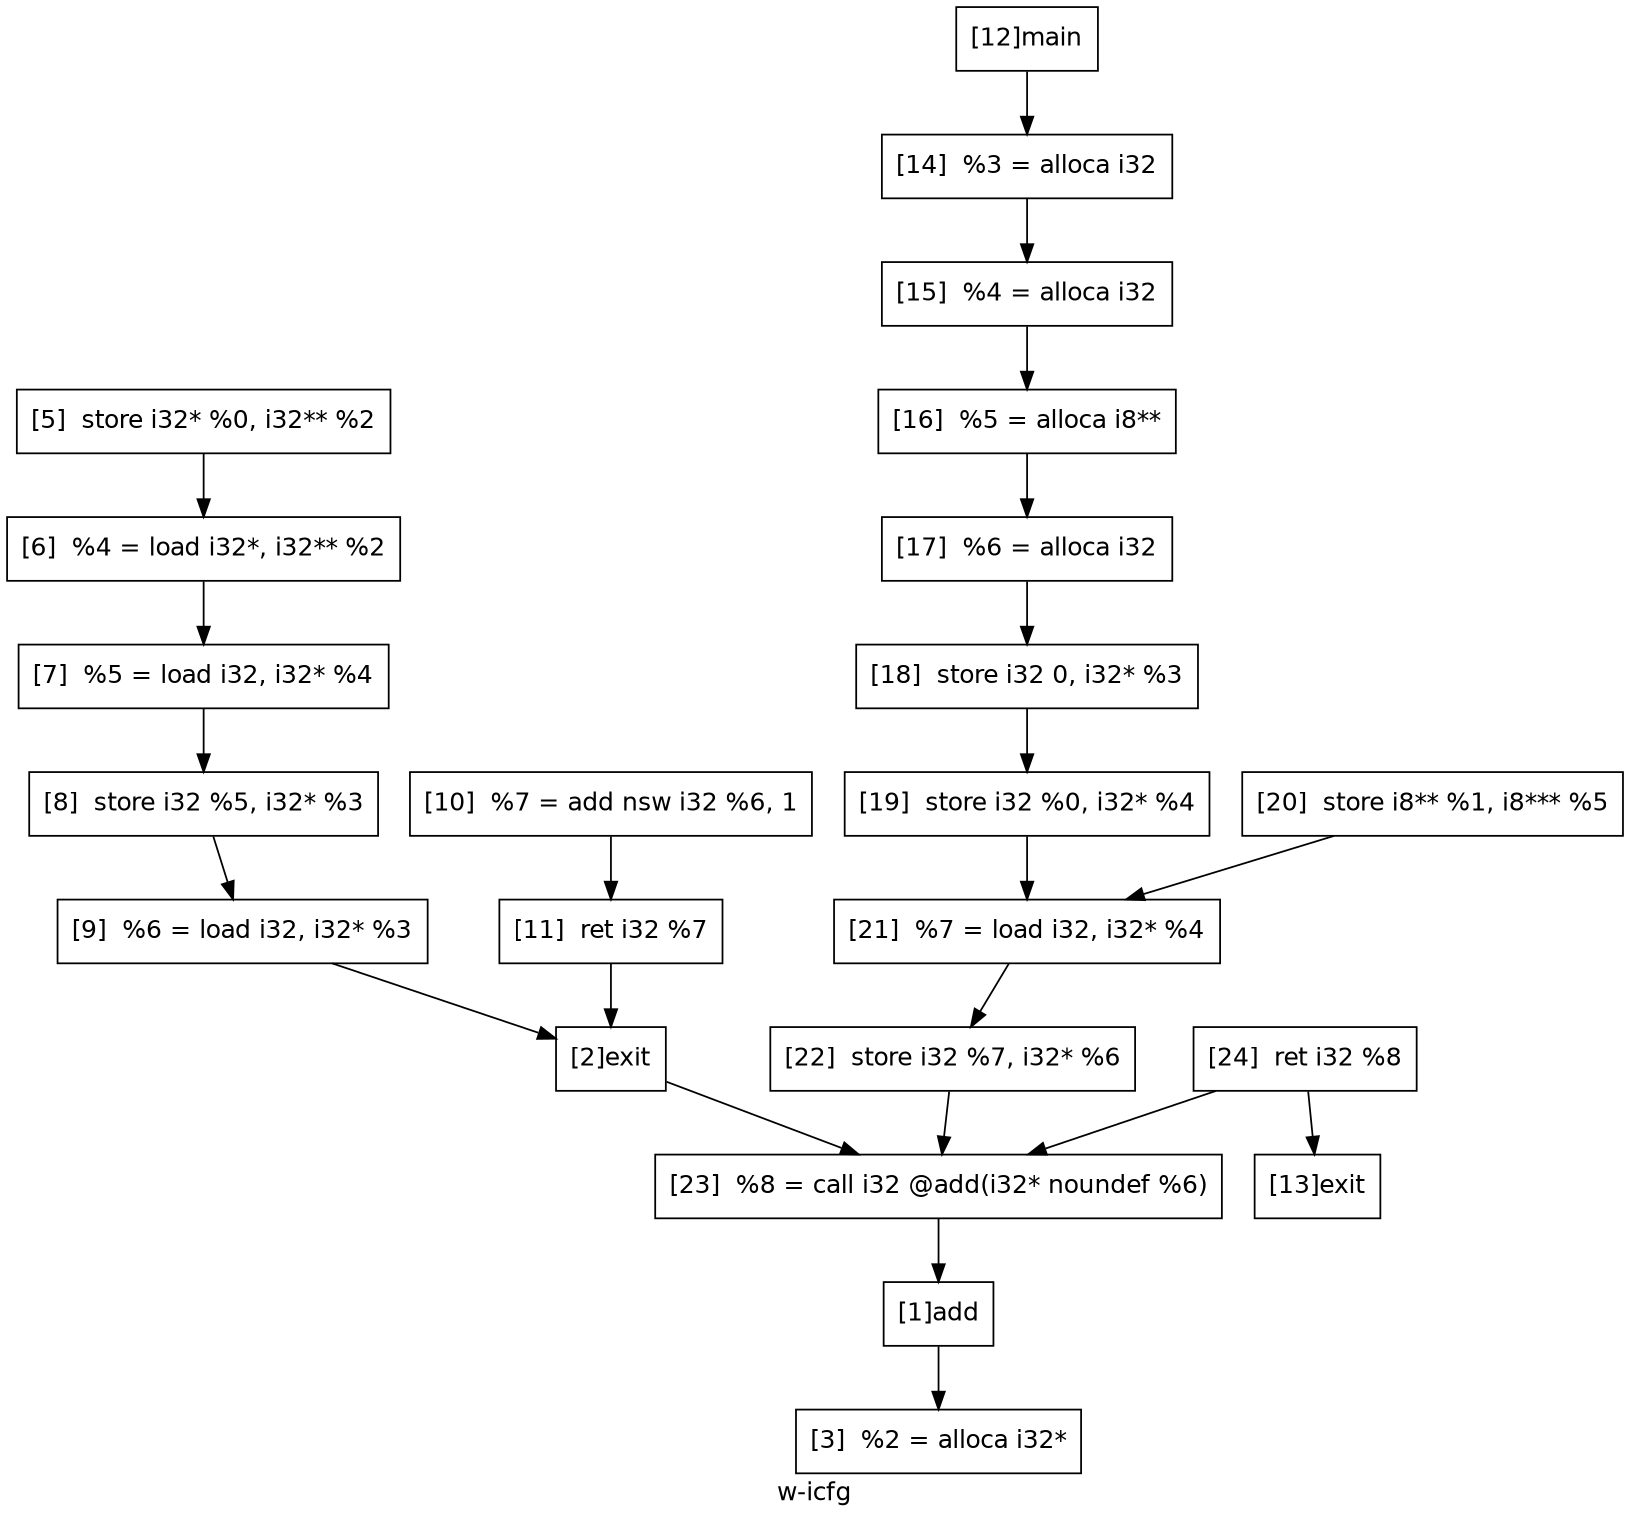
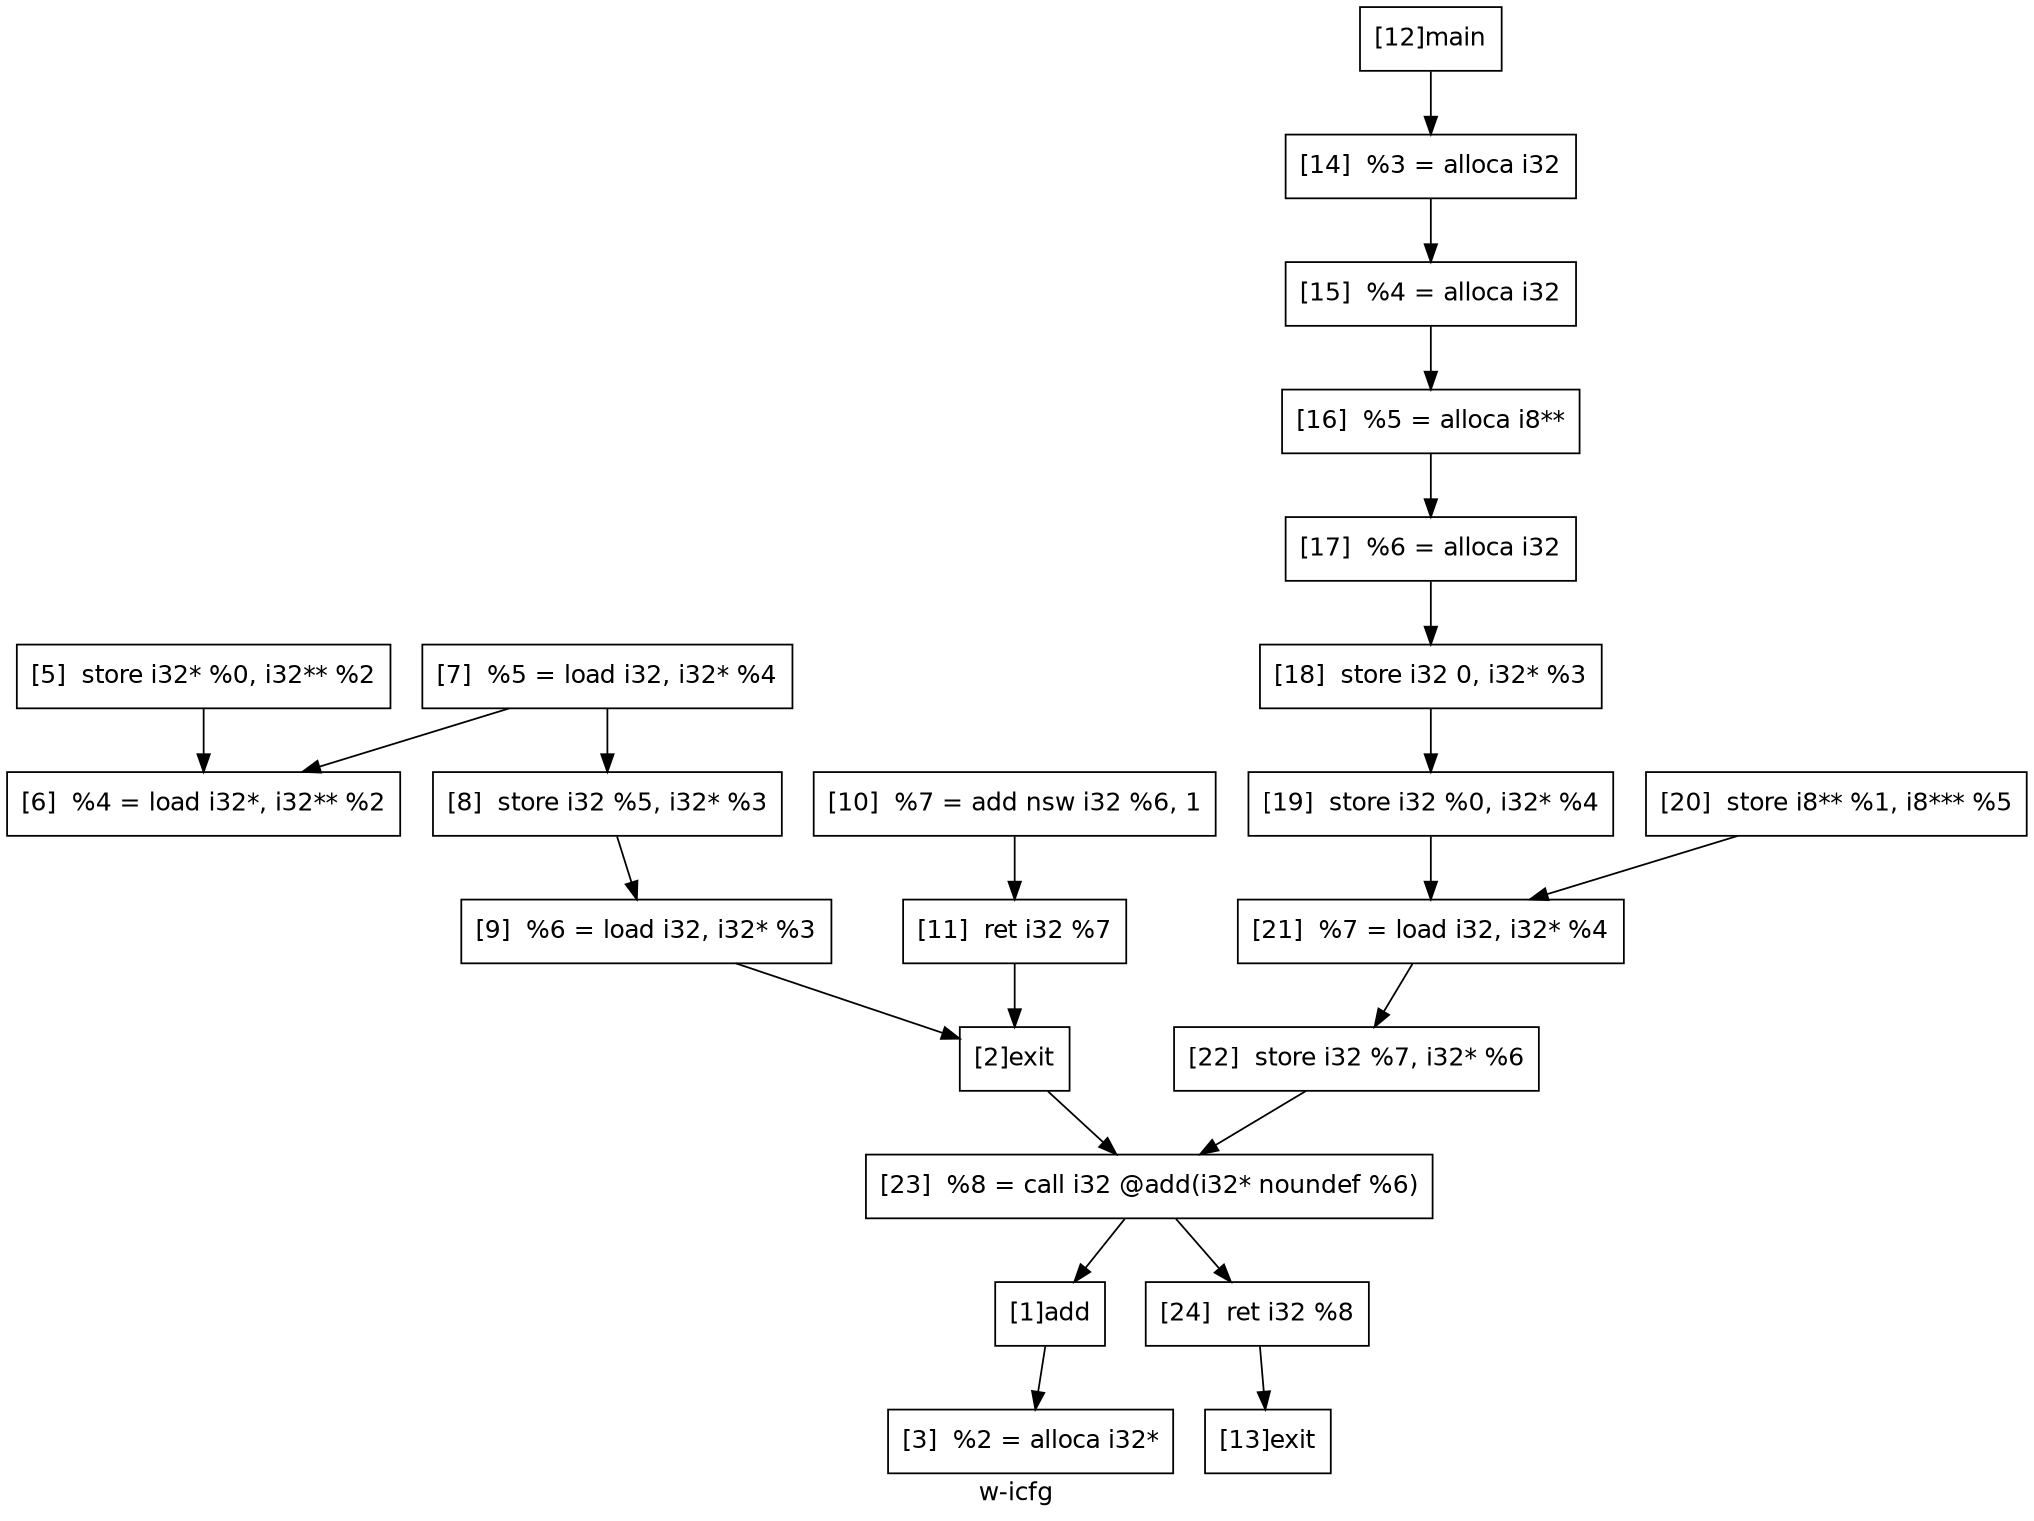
edge "[6]  %4 = load i32*, i32** %2" -> "[7]  %5 = load i32, i32* %4": reversed
edge "[24]  ret i32 %8" -> "[23]  %8 = call i32 @add(i32* noundef %6)": reversed
